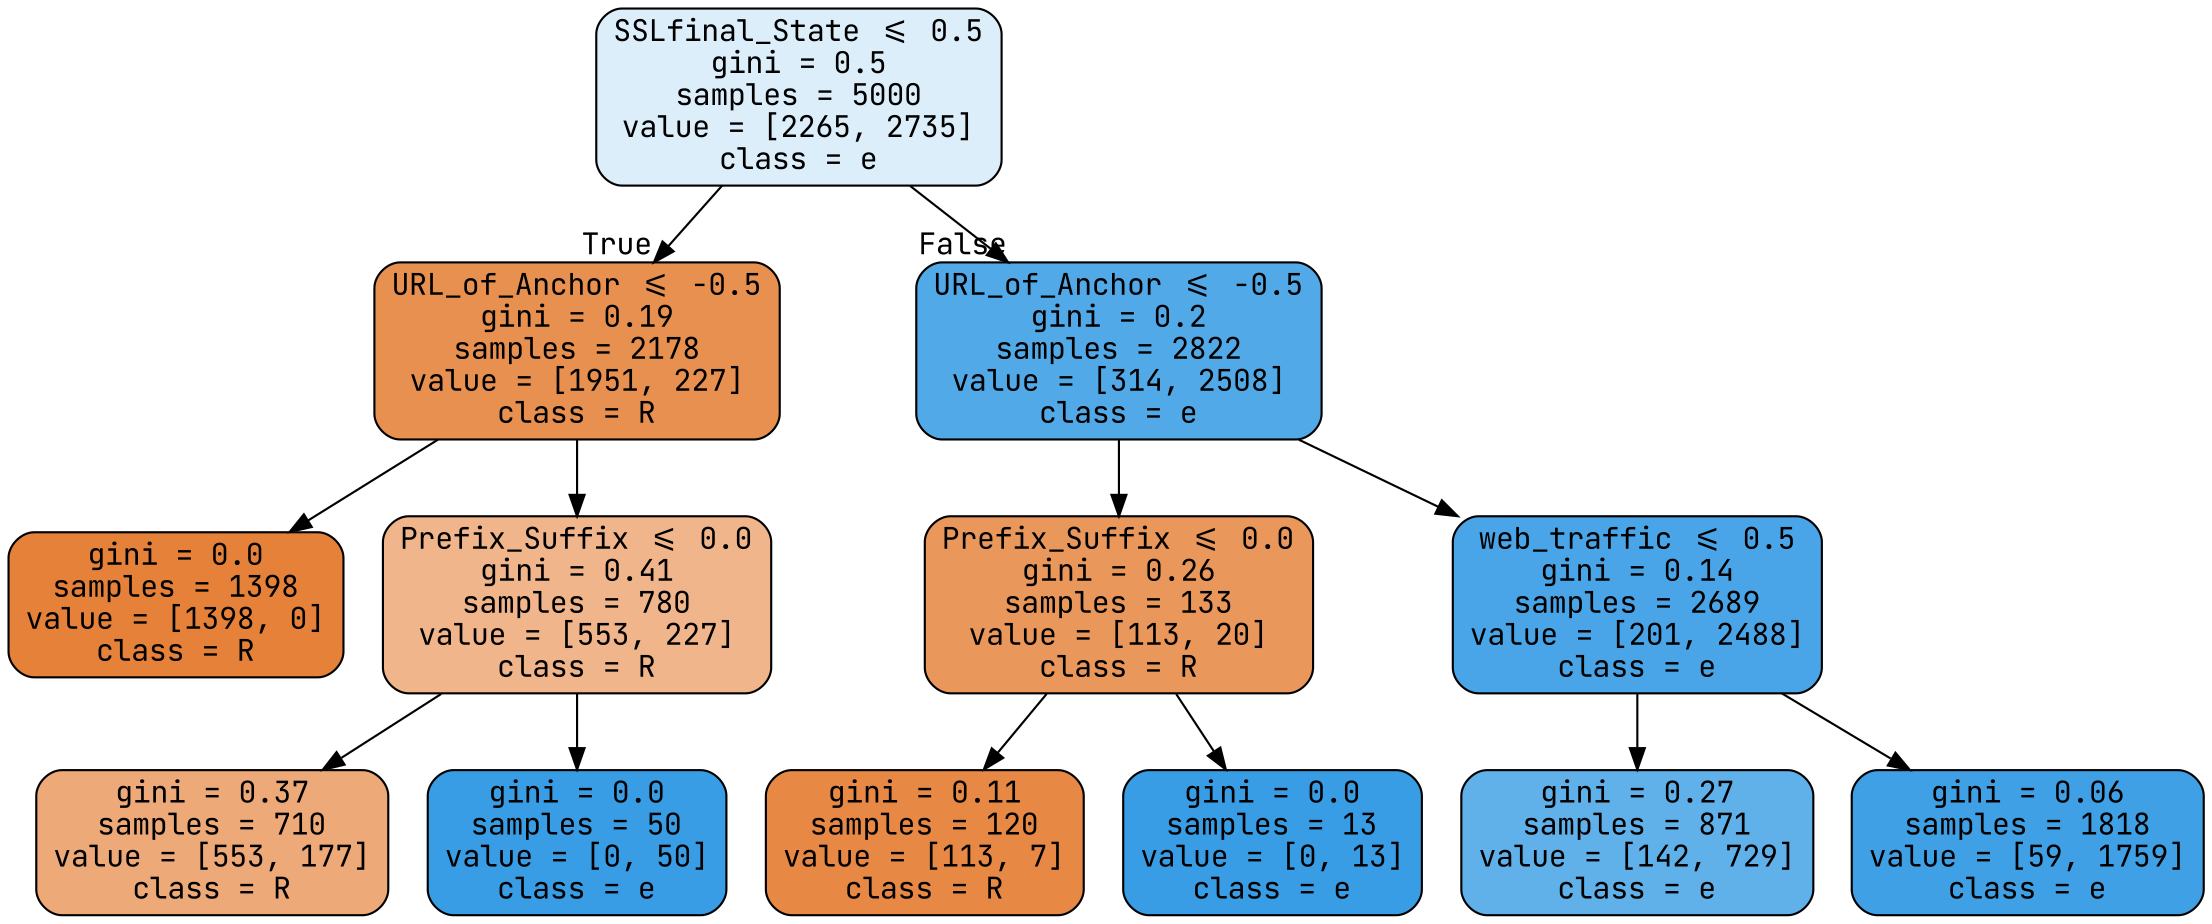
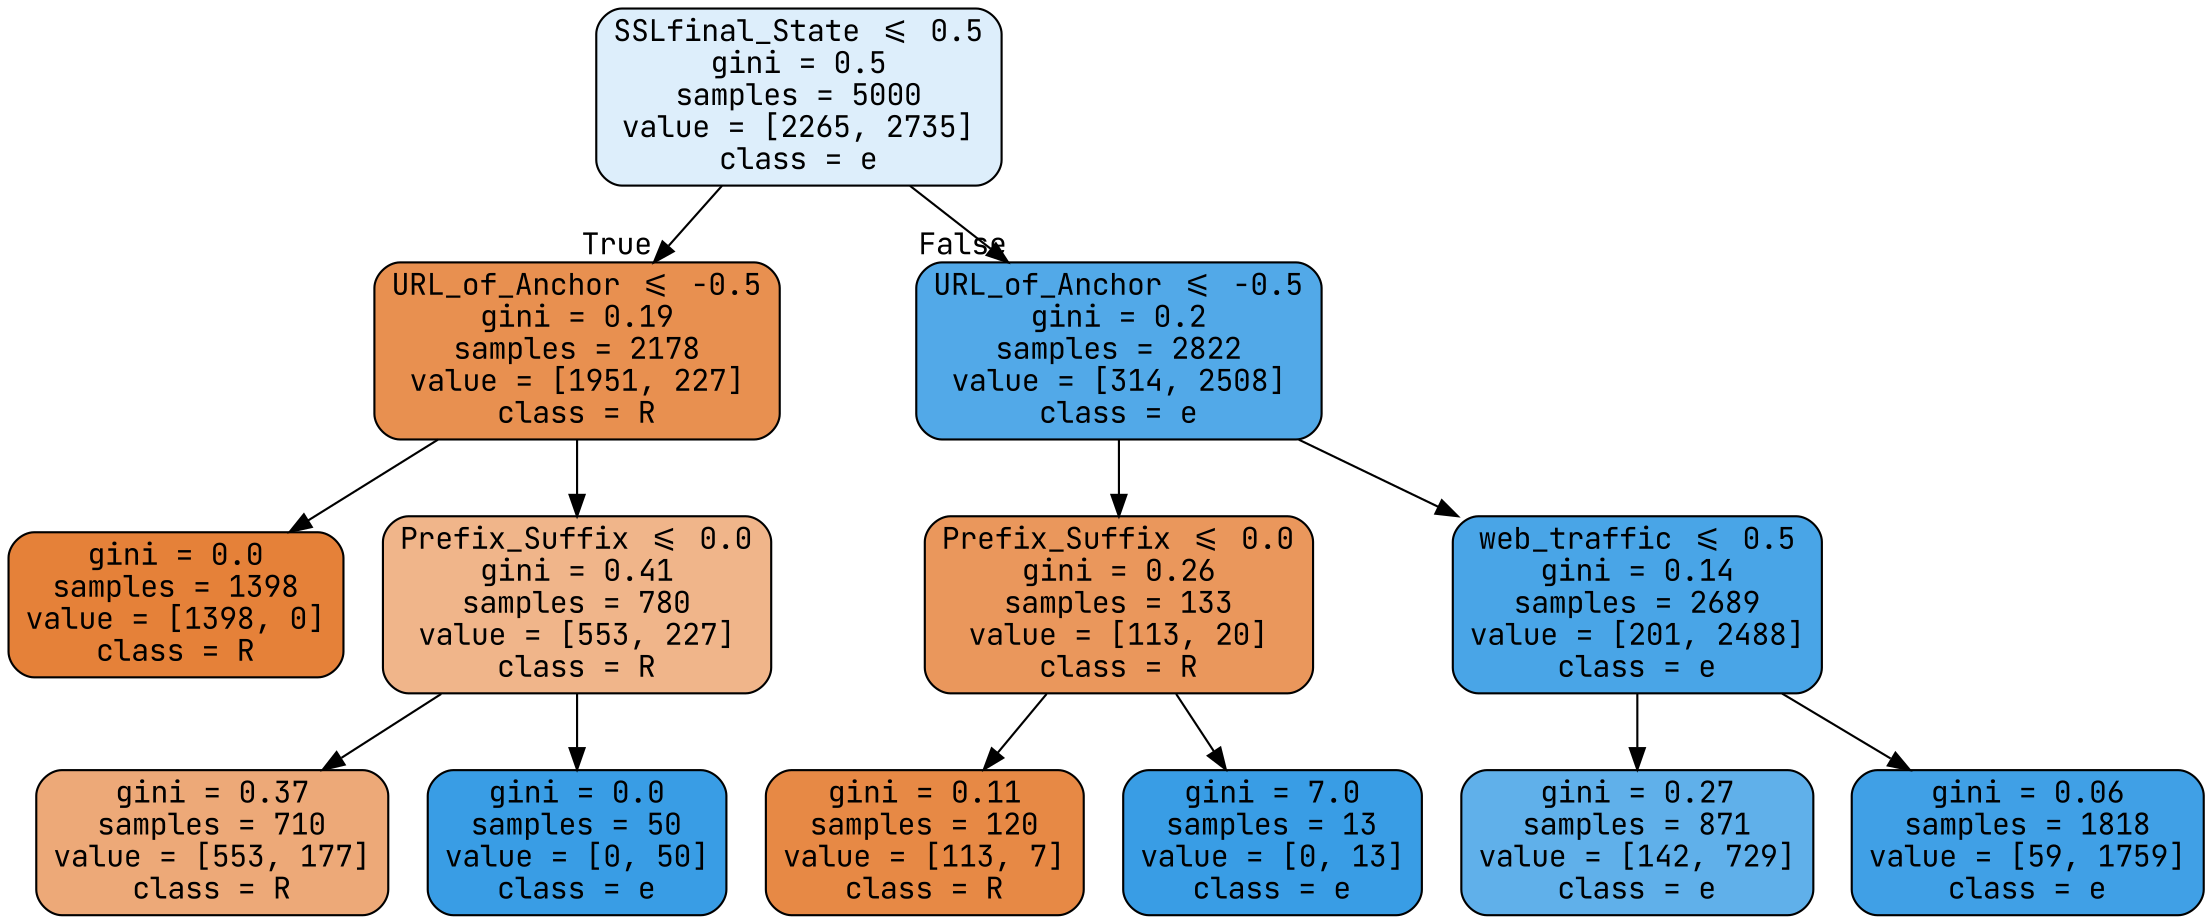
node "gini = 0.0 samples = 13 value = [0, 13] class = e": label "gini = 0.0 samples = 13 value = [0, 13] class = e" -> "gini = 7.0 samples = 13 value = [0, 13] class = e"
